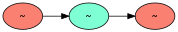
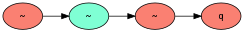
node "q": added
